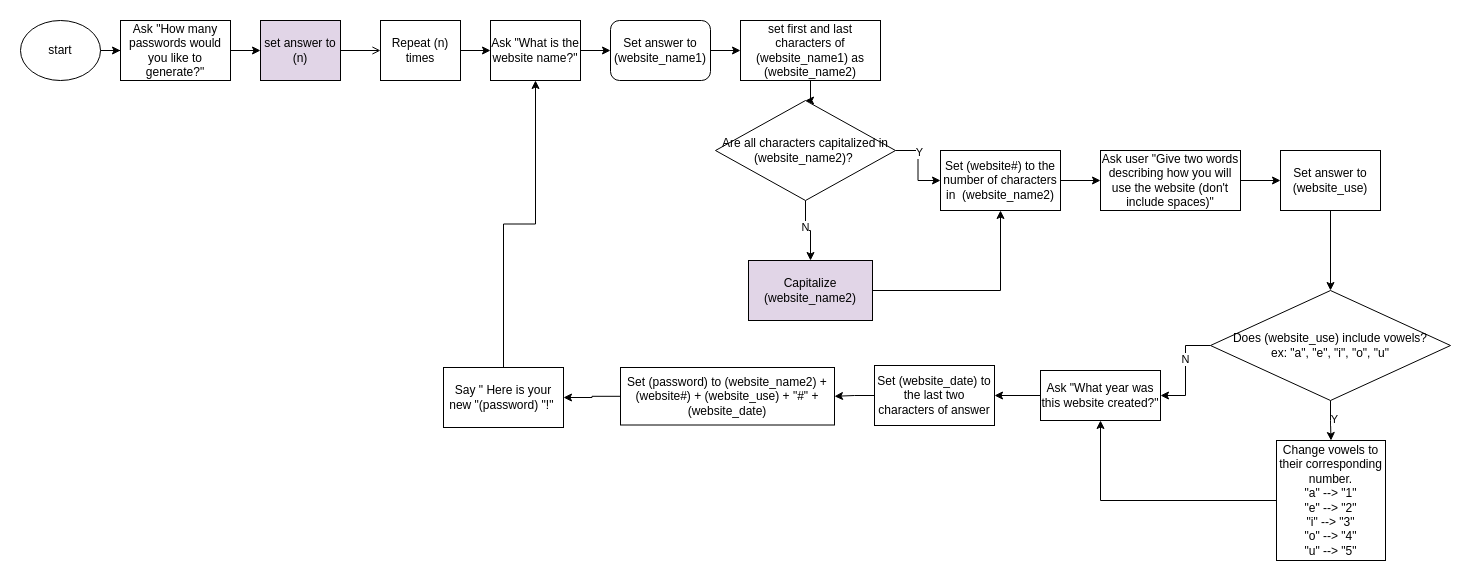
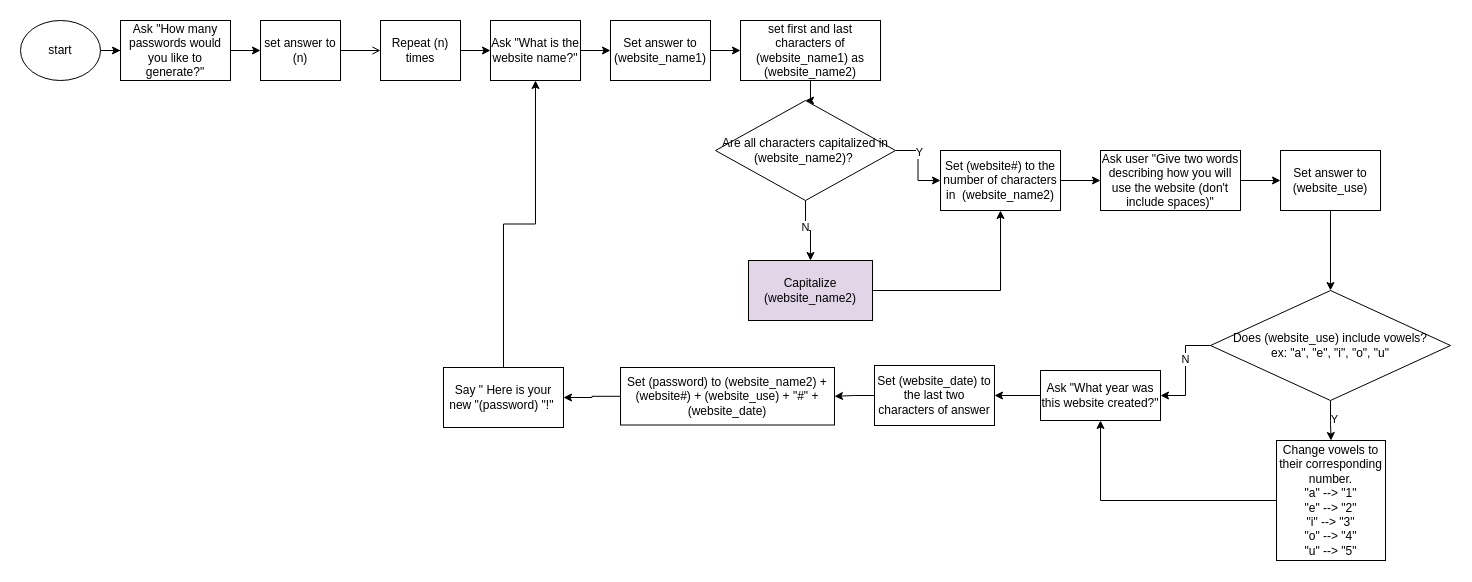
node "set answer to (n)": fillcolor #e1d5e7 -> #ffffff
node "Set answer to (website_name1)": shape rounded rectangle -> rectangle
